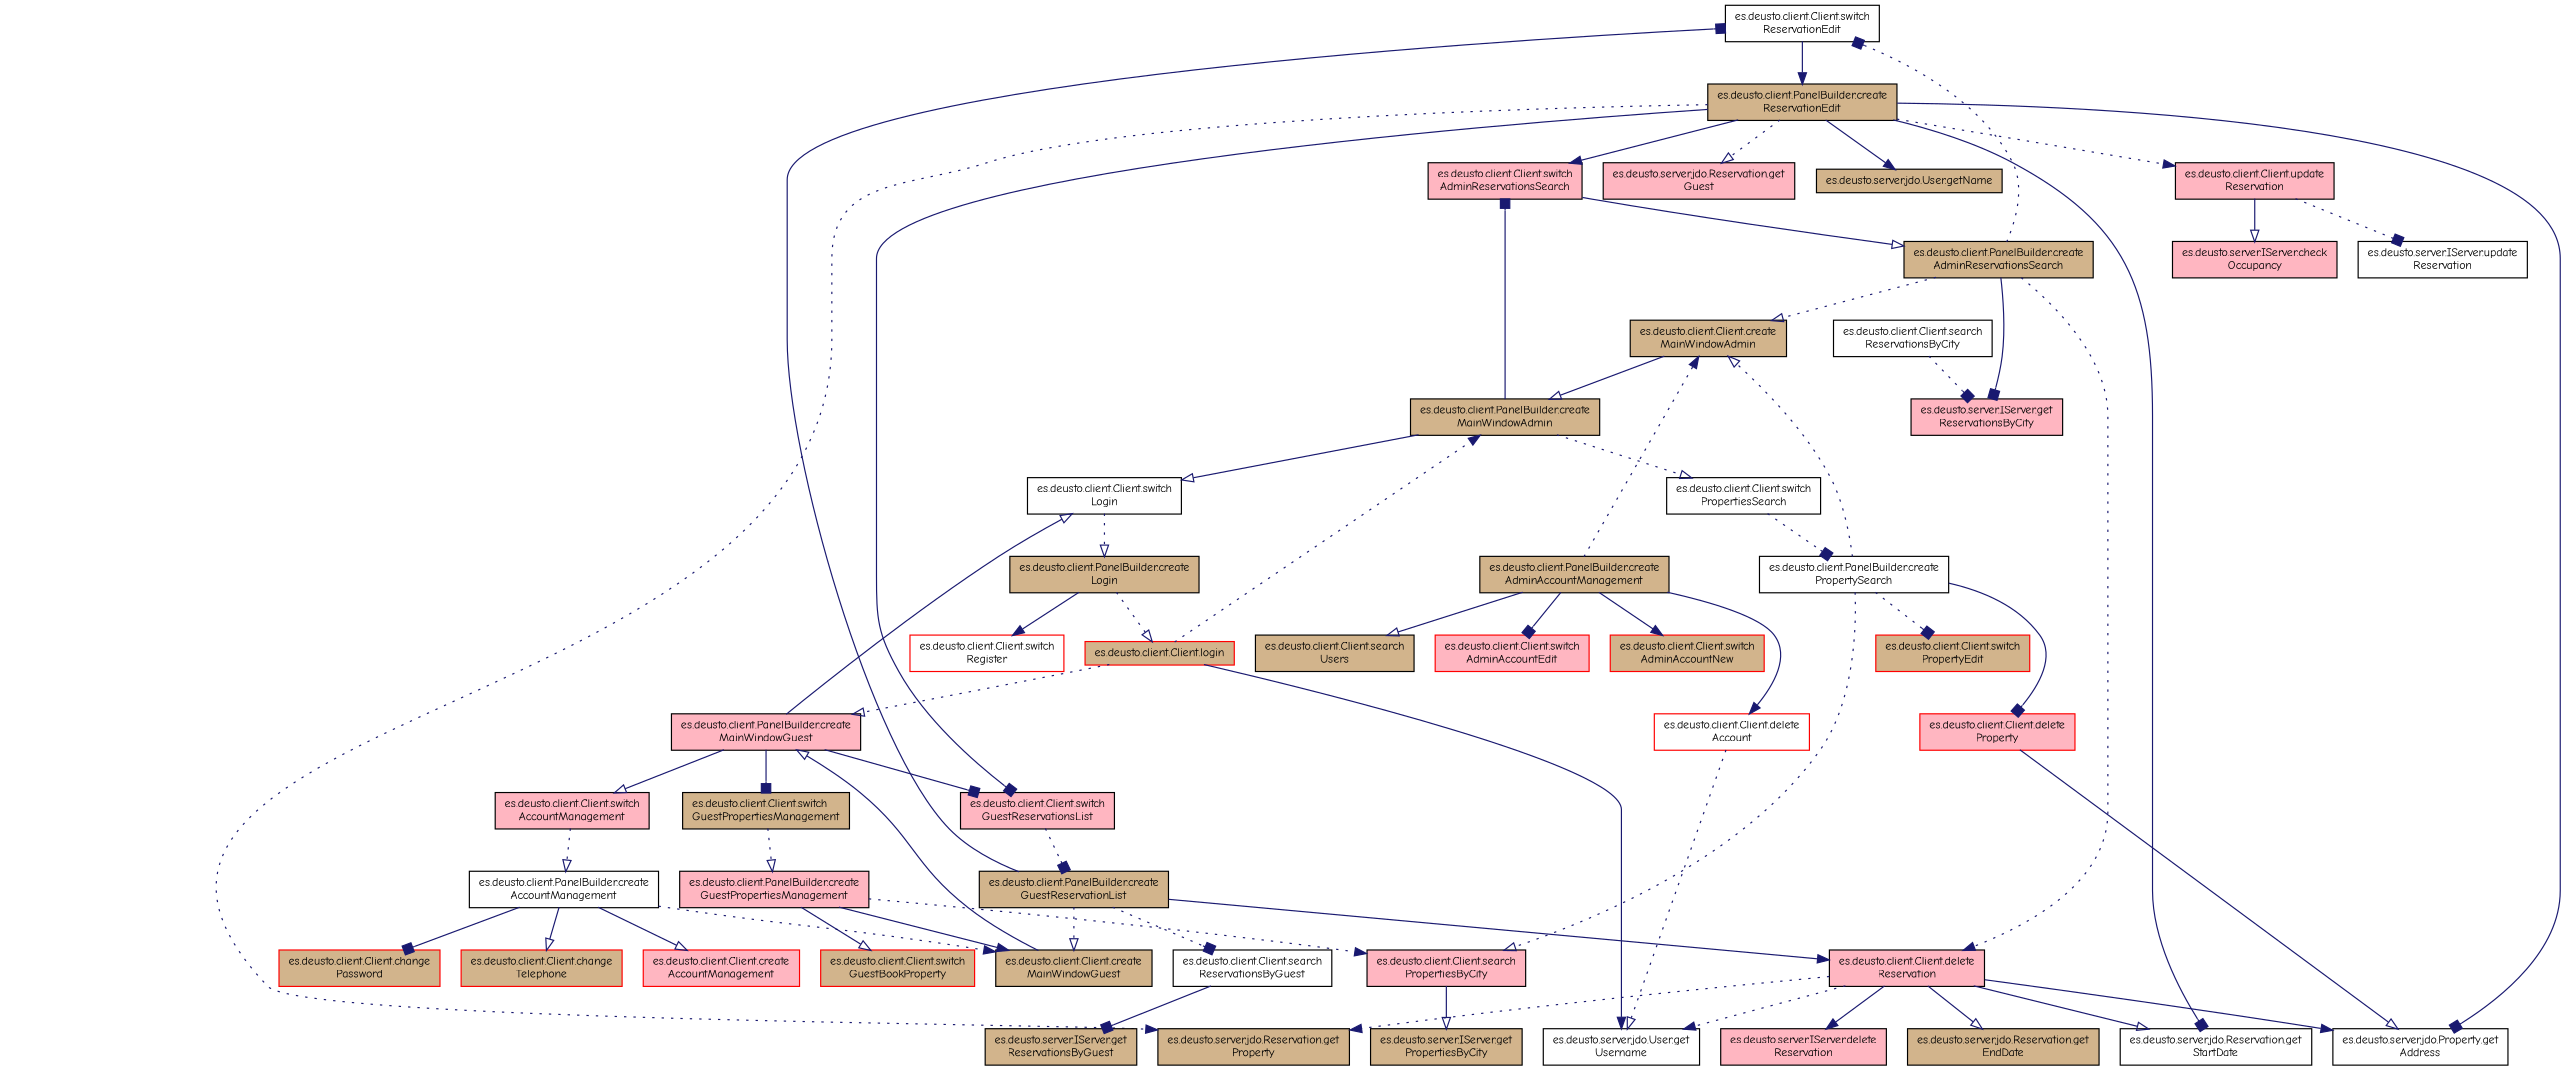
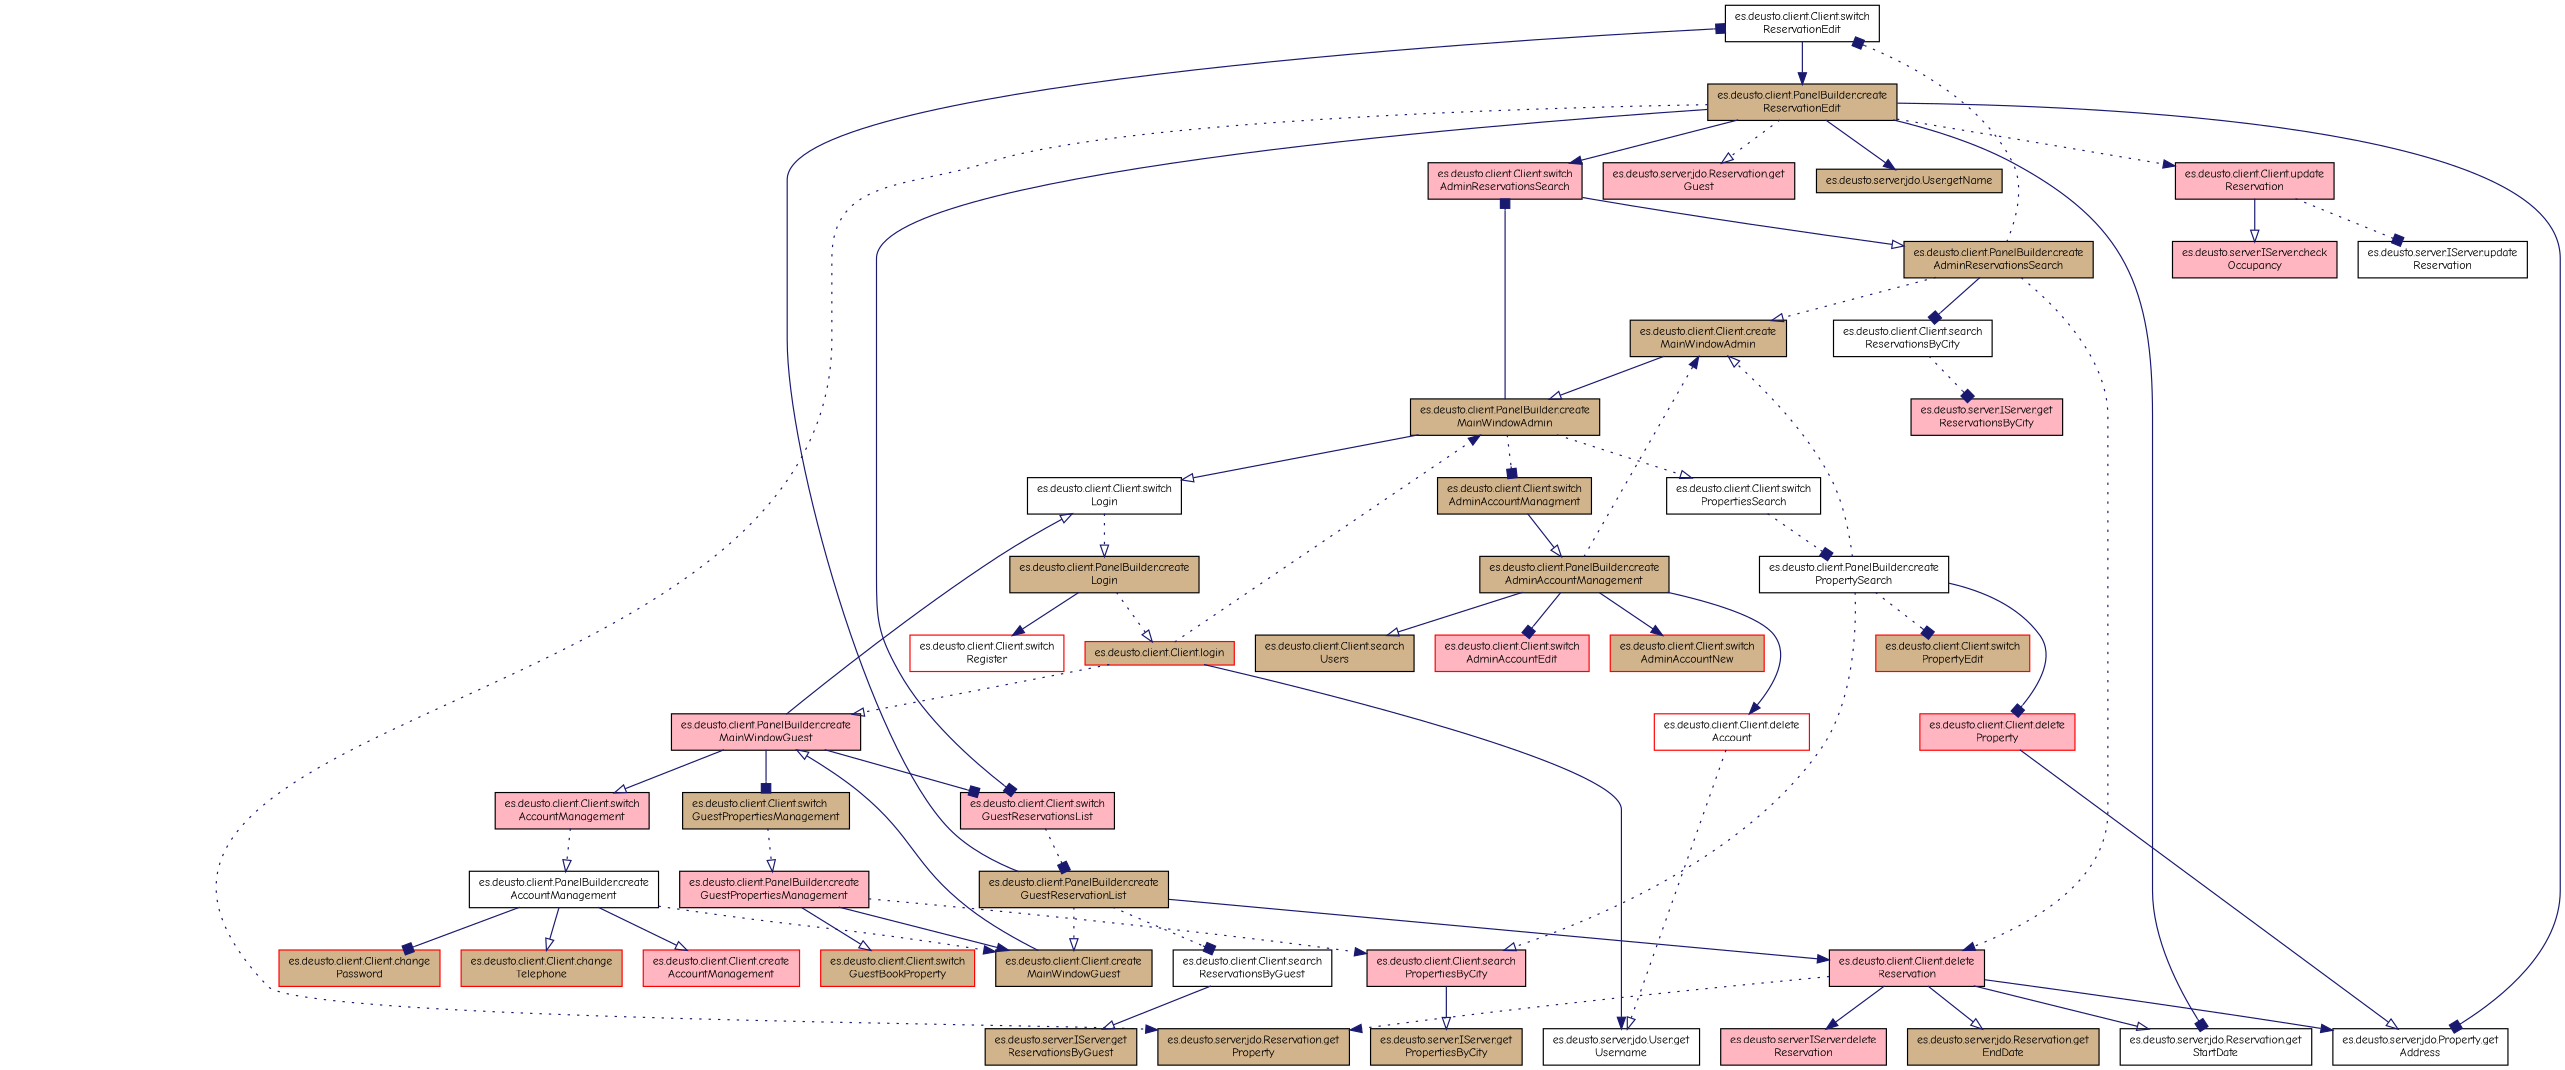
edge "es.deusto.client.PanelBuilder.create AdminReservationsSearch" -> "es.deusto.server.IServer.get ReservationsByCity": now "es.deusto.client.PanelBuilder.create AdminReservationsSearch" -> "es.deusto.client.Client.search ReservationsByCity"
node "es.deusto.client.Client.switch AdminAccountManagment": added
edge "es.deusto.client.Client.search ReservationsByGuest" -> "es.deusto.server.IServer.get ReservationsByGuest": arrowhead box -> onormal
edge "es.deusto.client.Client.delete Reservation" -> "es.deusto.server.jdo.User.get Username": removed
